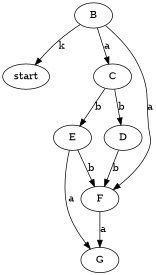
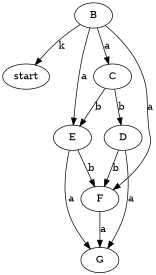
edge "B" -> "E": added, label "a"
edge "D" -> "G": added, label "a"
